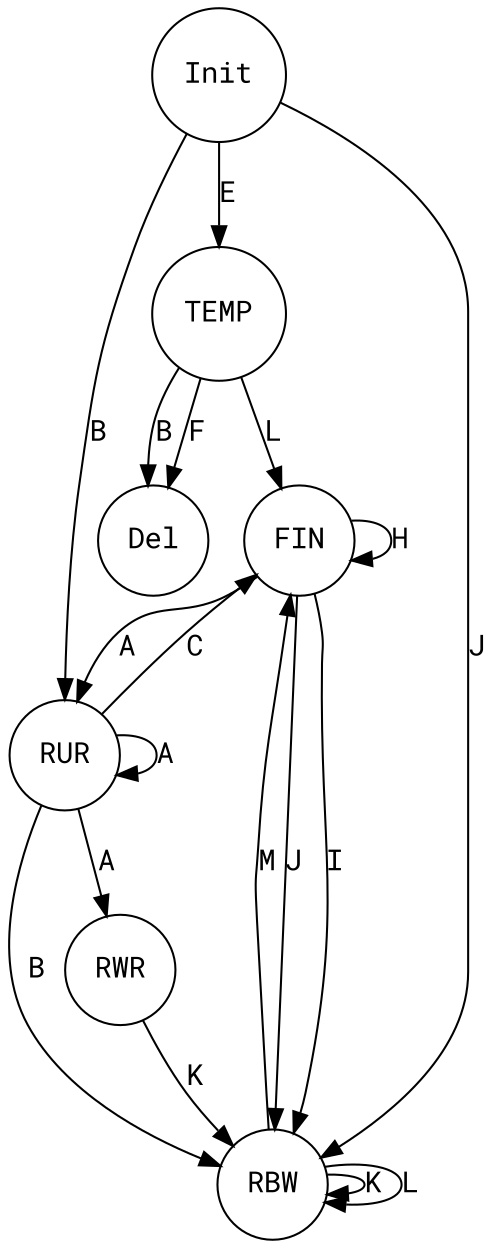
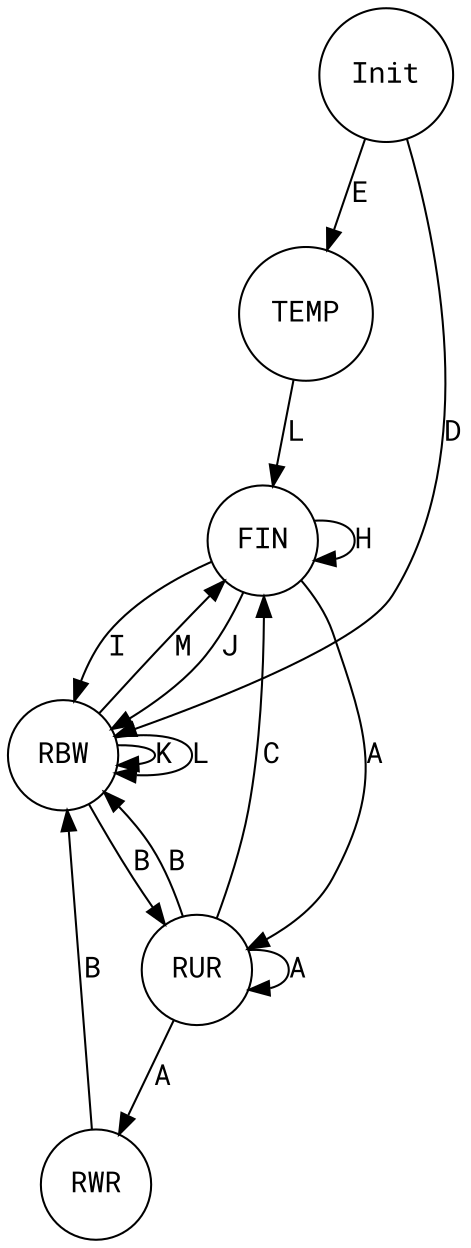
edge "Init" -> "RUR": now "RBW" -> "RUR"
node "Del": removed
edge "Init" -> "RBW": label "J" -> "D"
edge "RWR" -> "RBW": label "K" -> "B"
